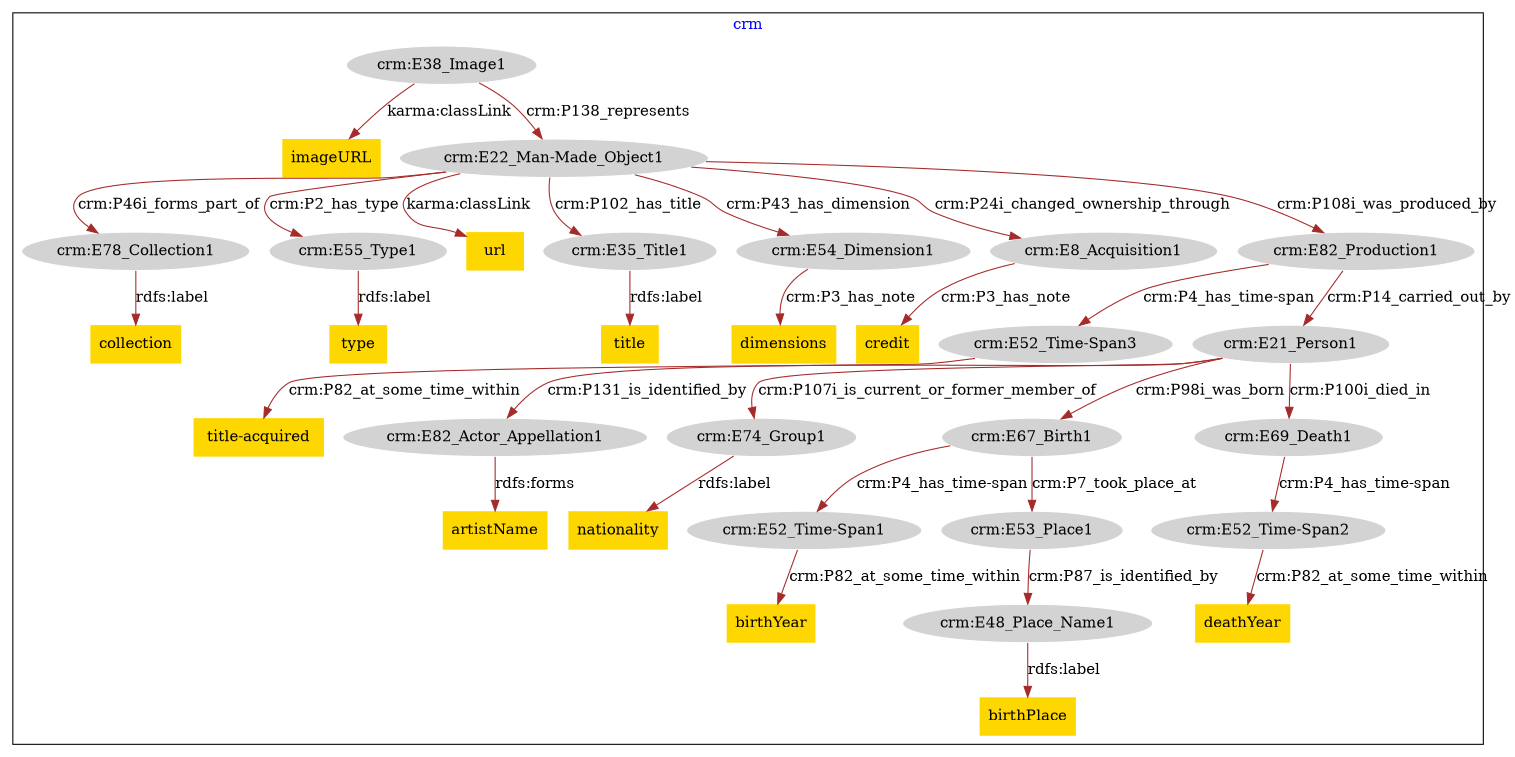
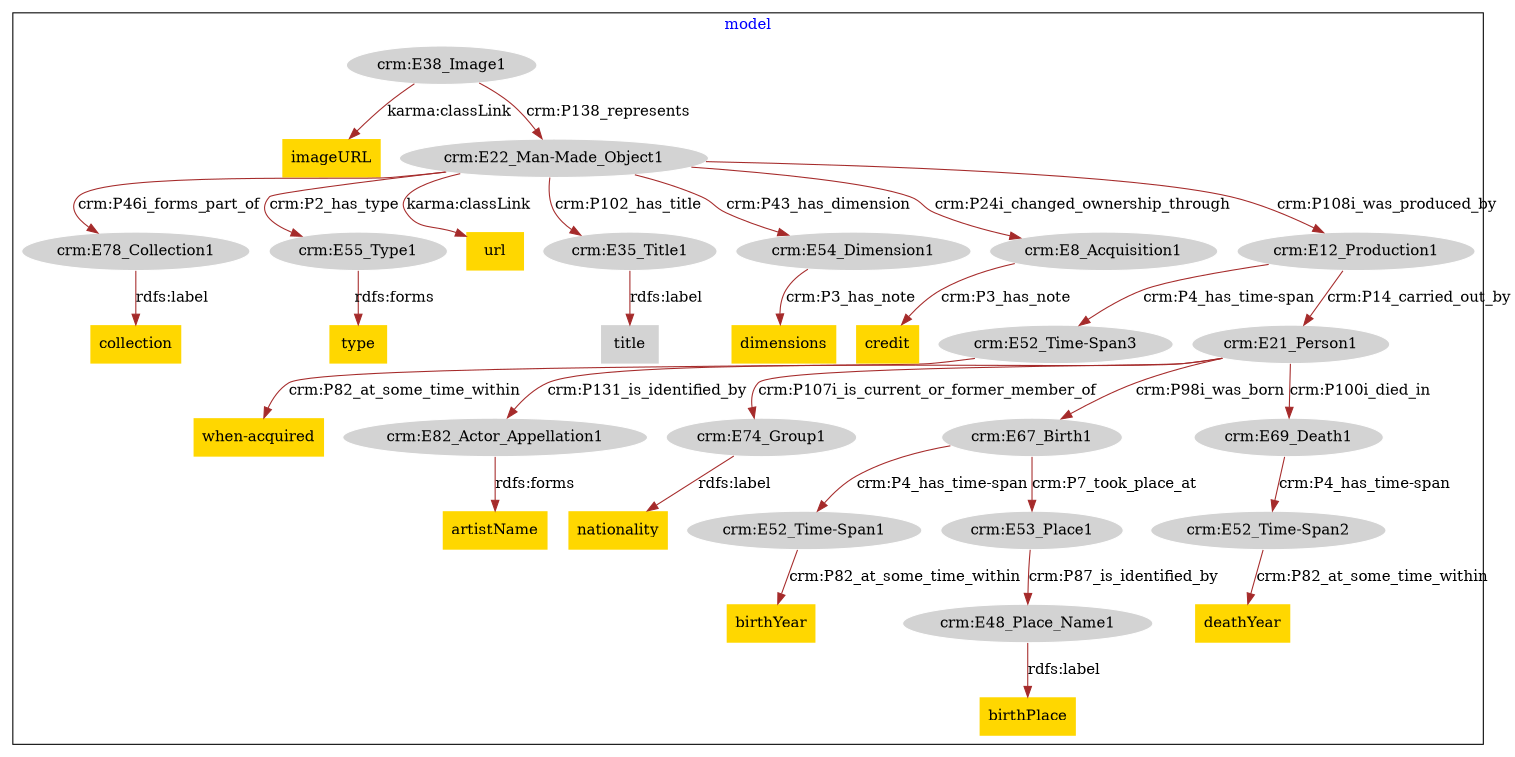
cluster "crm": label "crm" -> "model"
node "crm:E82_Production1": label "crm:E82_Production1" -> "crm:E12_Production1"
edge "crm:E55_Type1" -> "type": label "rdfs:label" -> "rdfs:forms"
node "title": fillcolor gold -> lightgray
node "title-acquired": label "title-acquired" -> "when-acquired"
